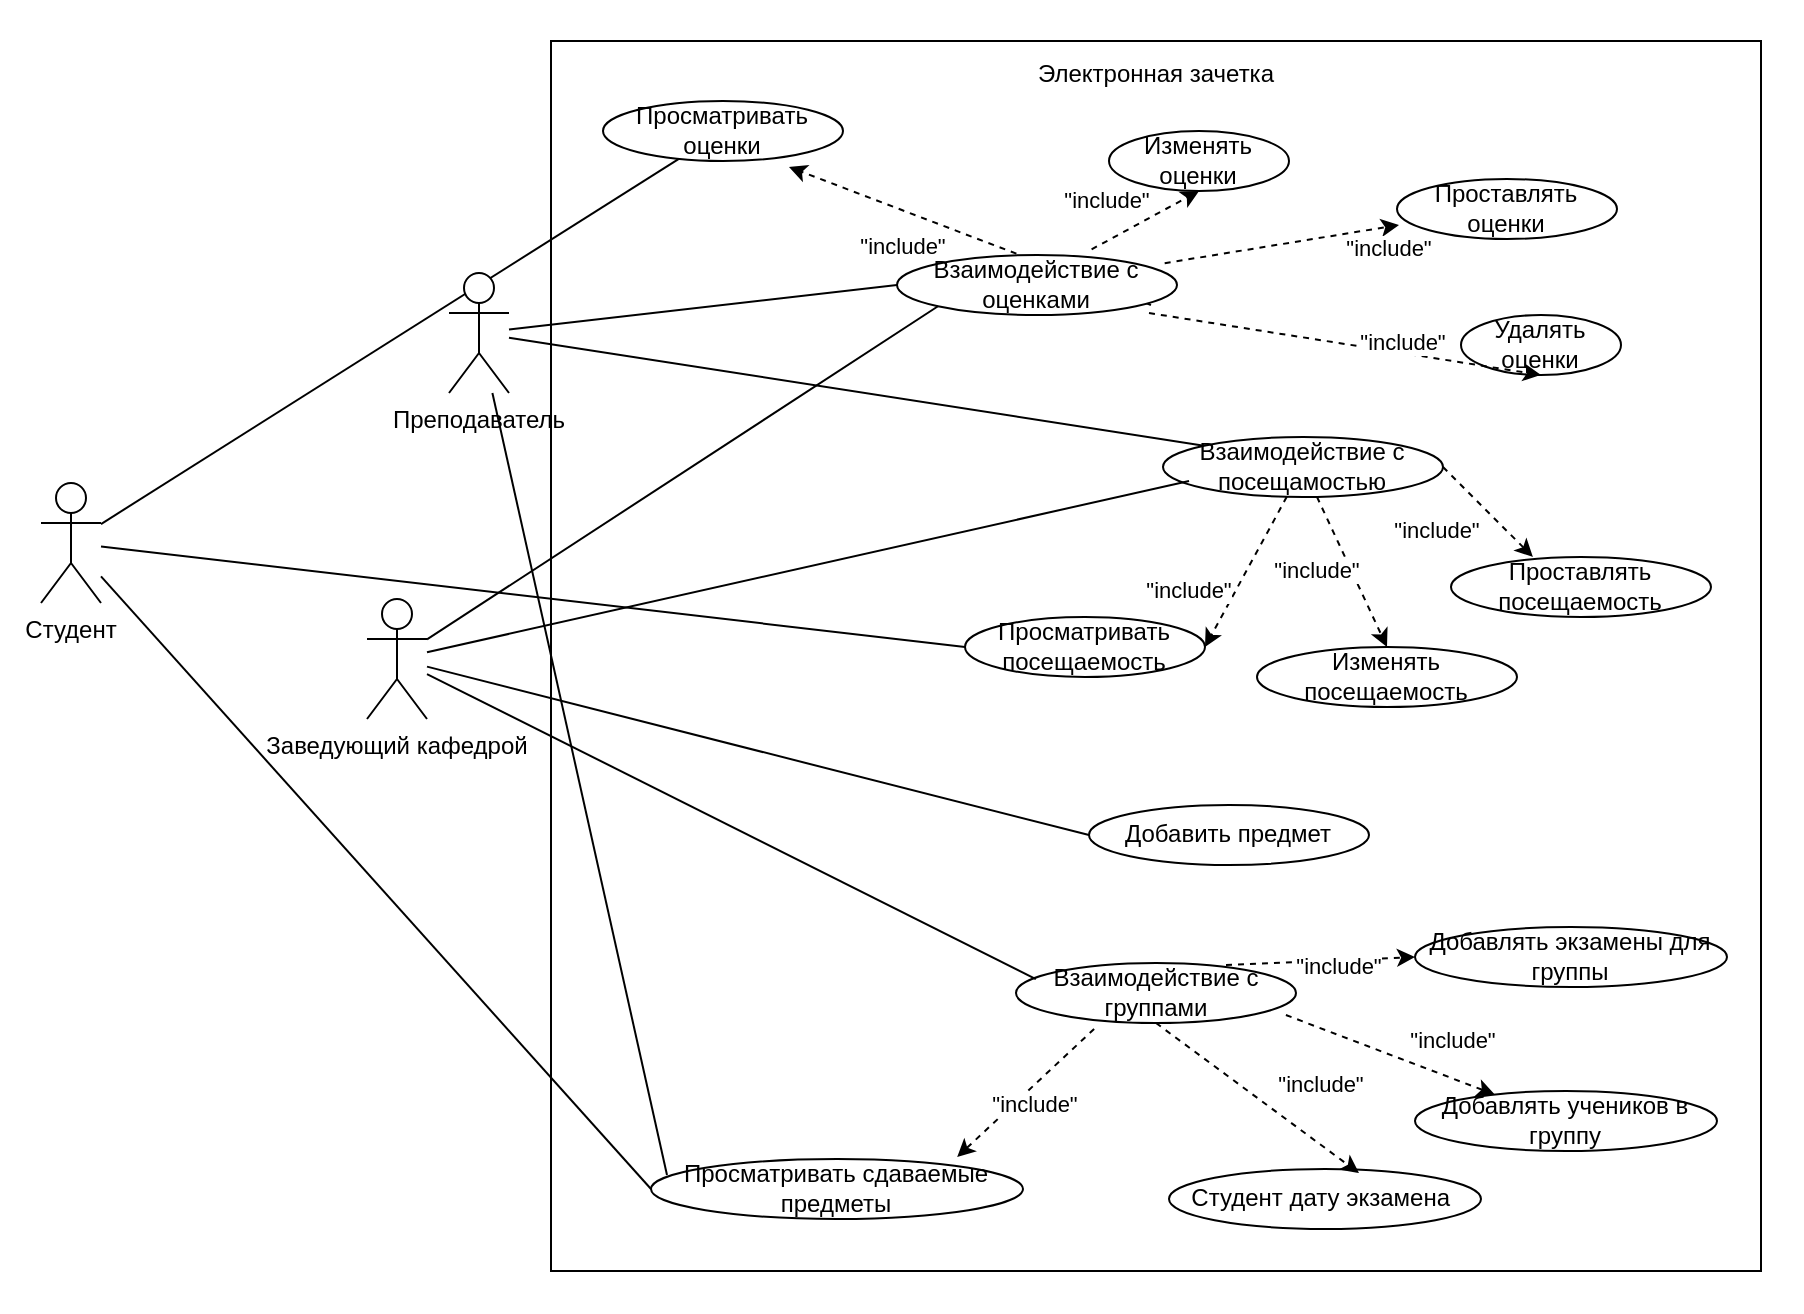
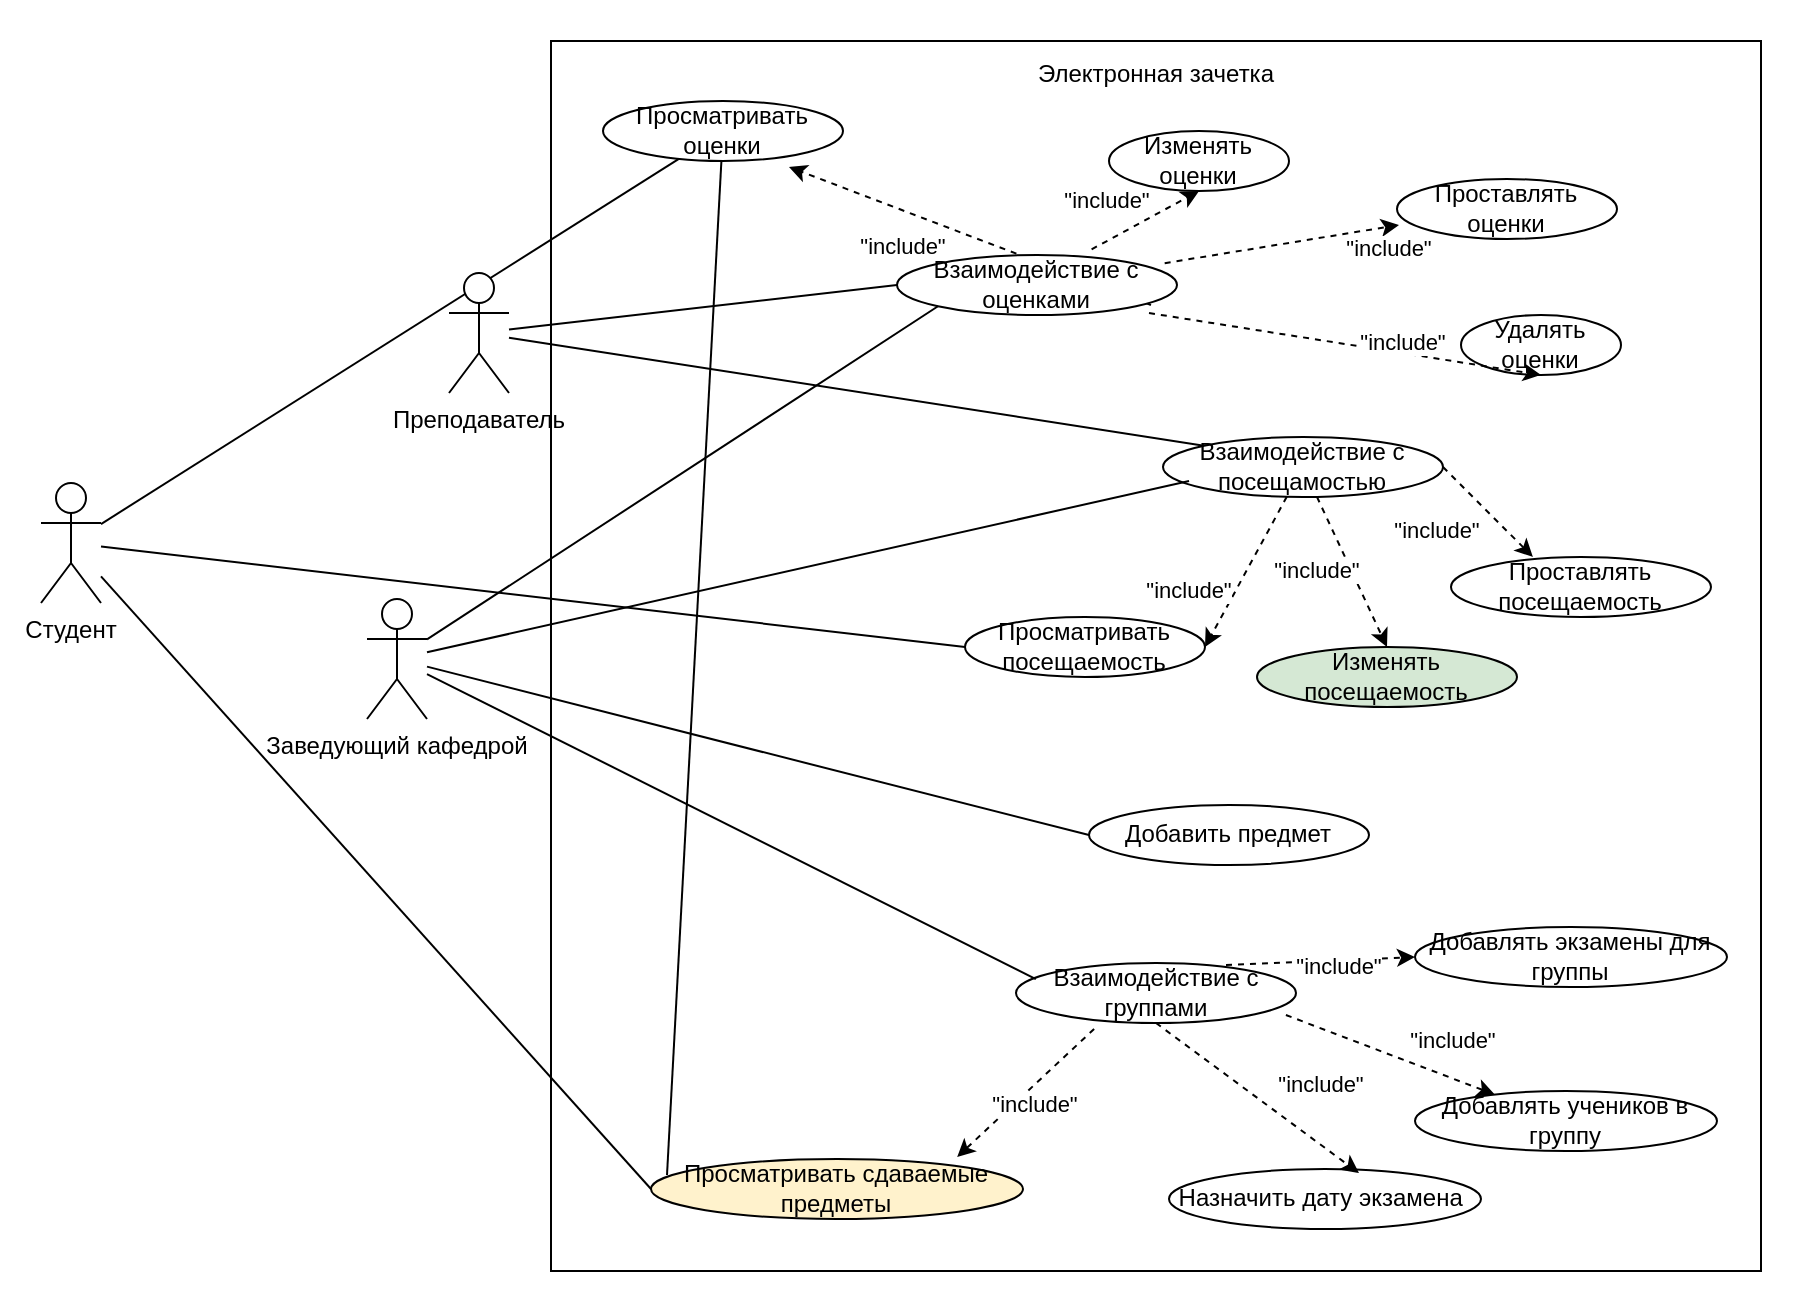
node "Изменять посещаемость": fillcolor #ffffff -> #d5e8d4
edge "Преподаватель" -- "Просматривать сдаваемые предметы": now "Просматривать оценки" -- "Просматривать сдаваемые предметы"
node "Просматривать сдаваемые предметы": fillcolor #ffffff -> #fff2cc
node "Студент дату экзамена": label "Студент дату экзамена" -> "Назначить дату экзамена"
